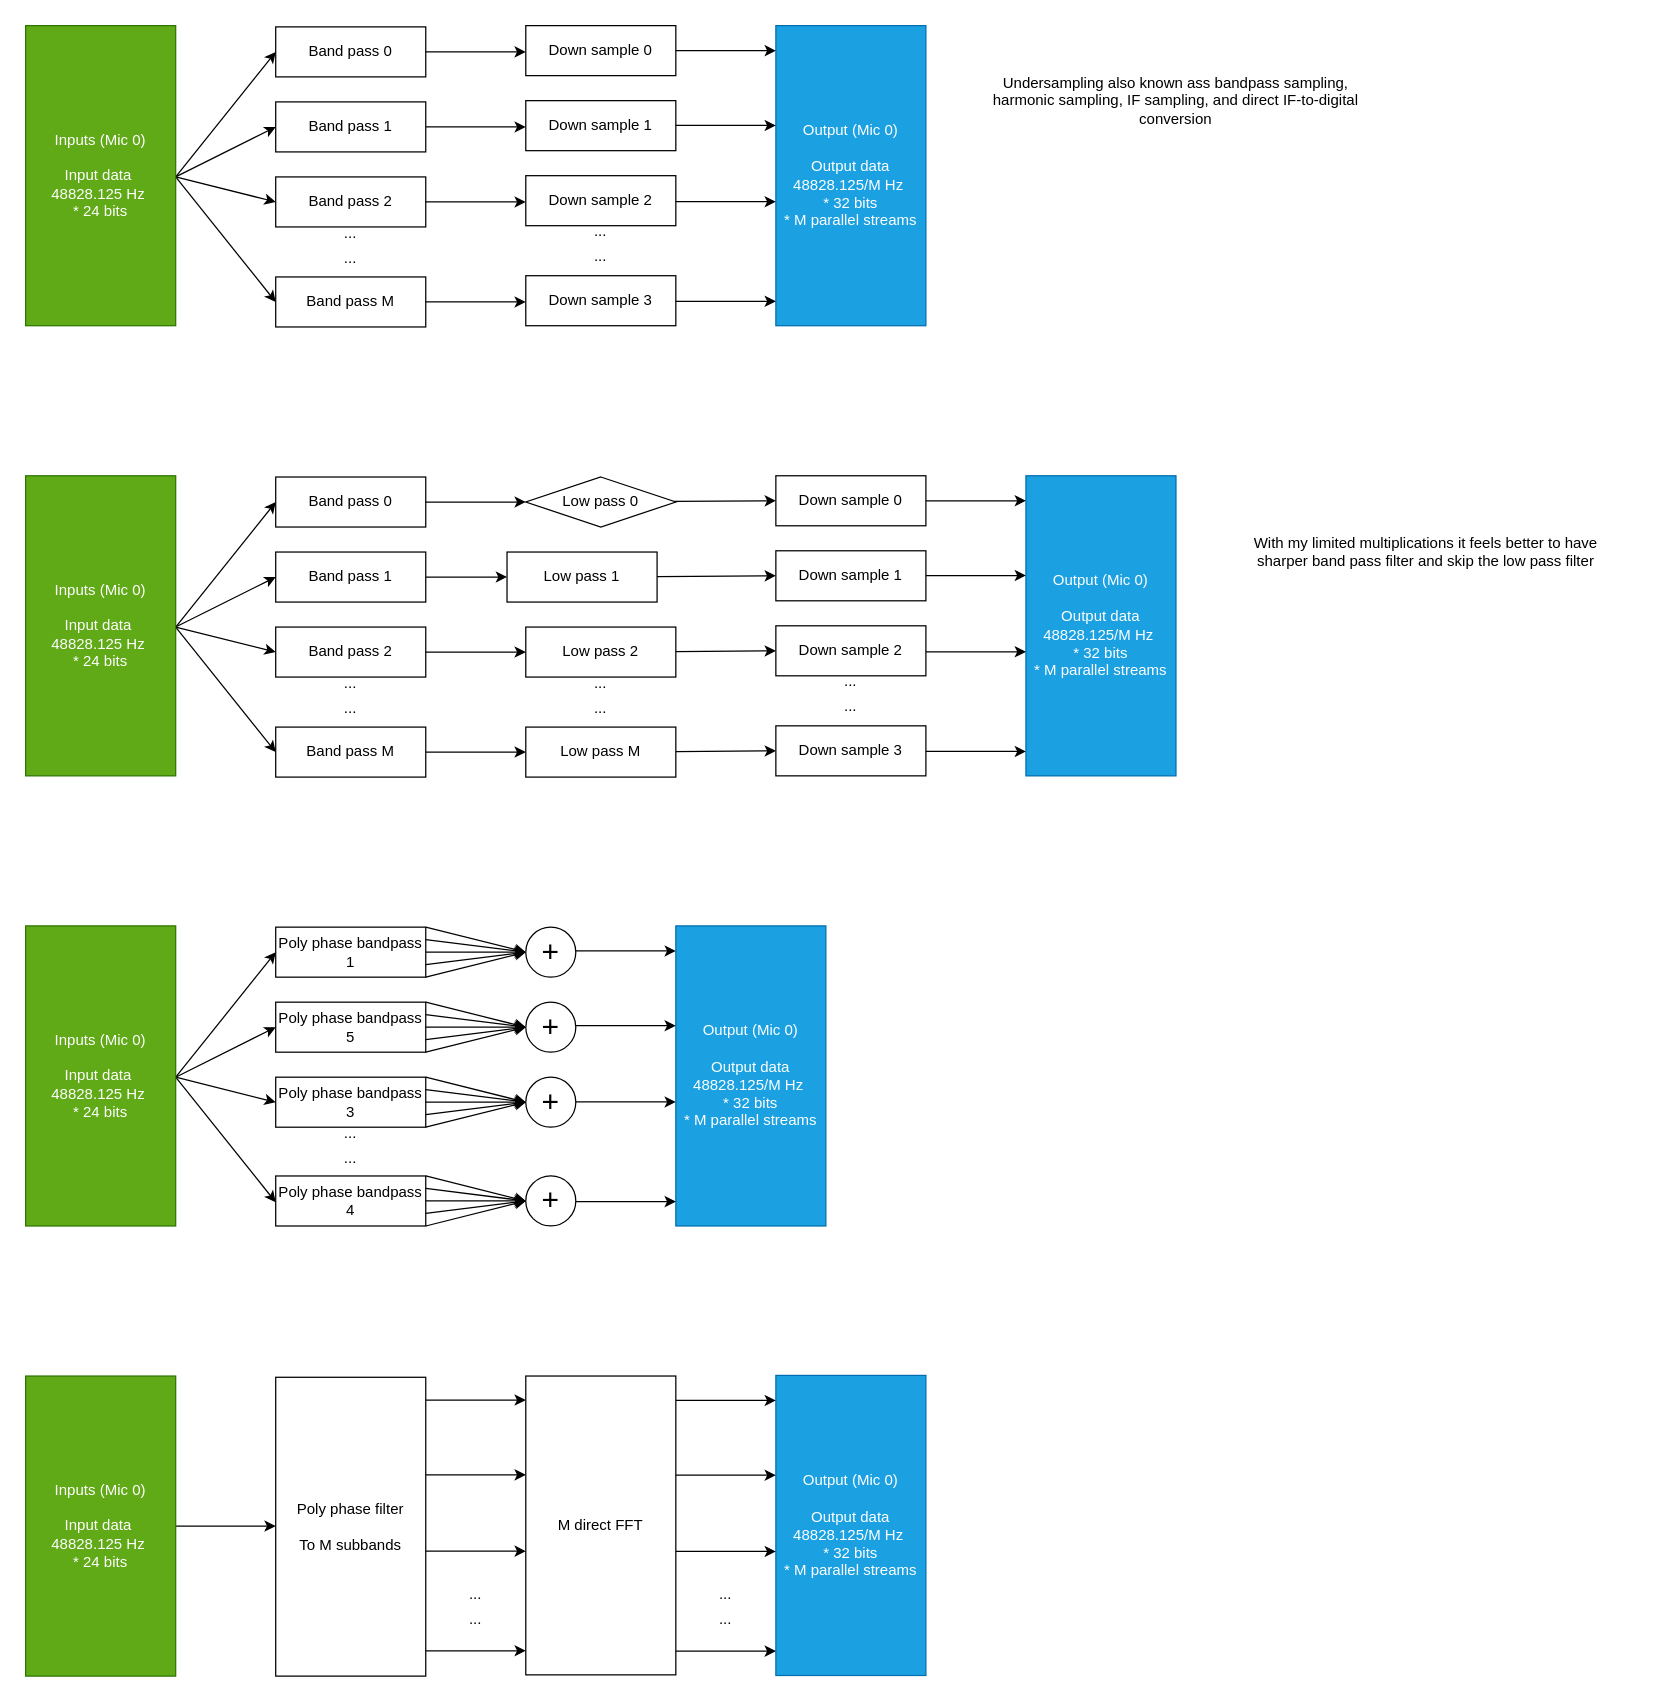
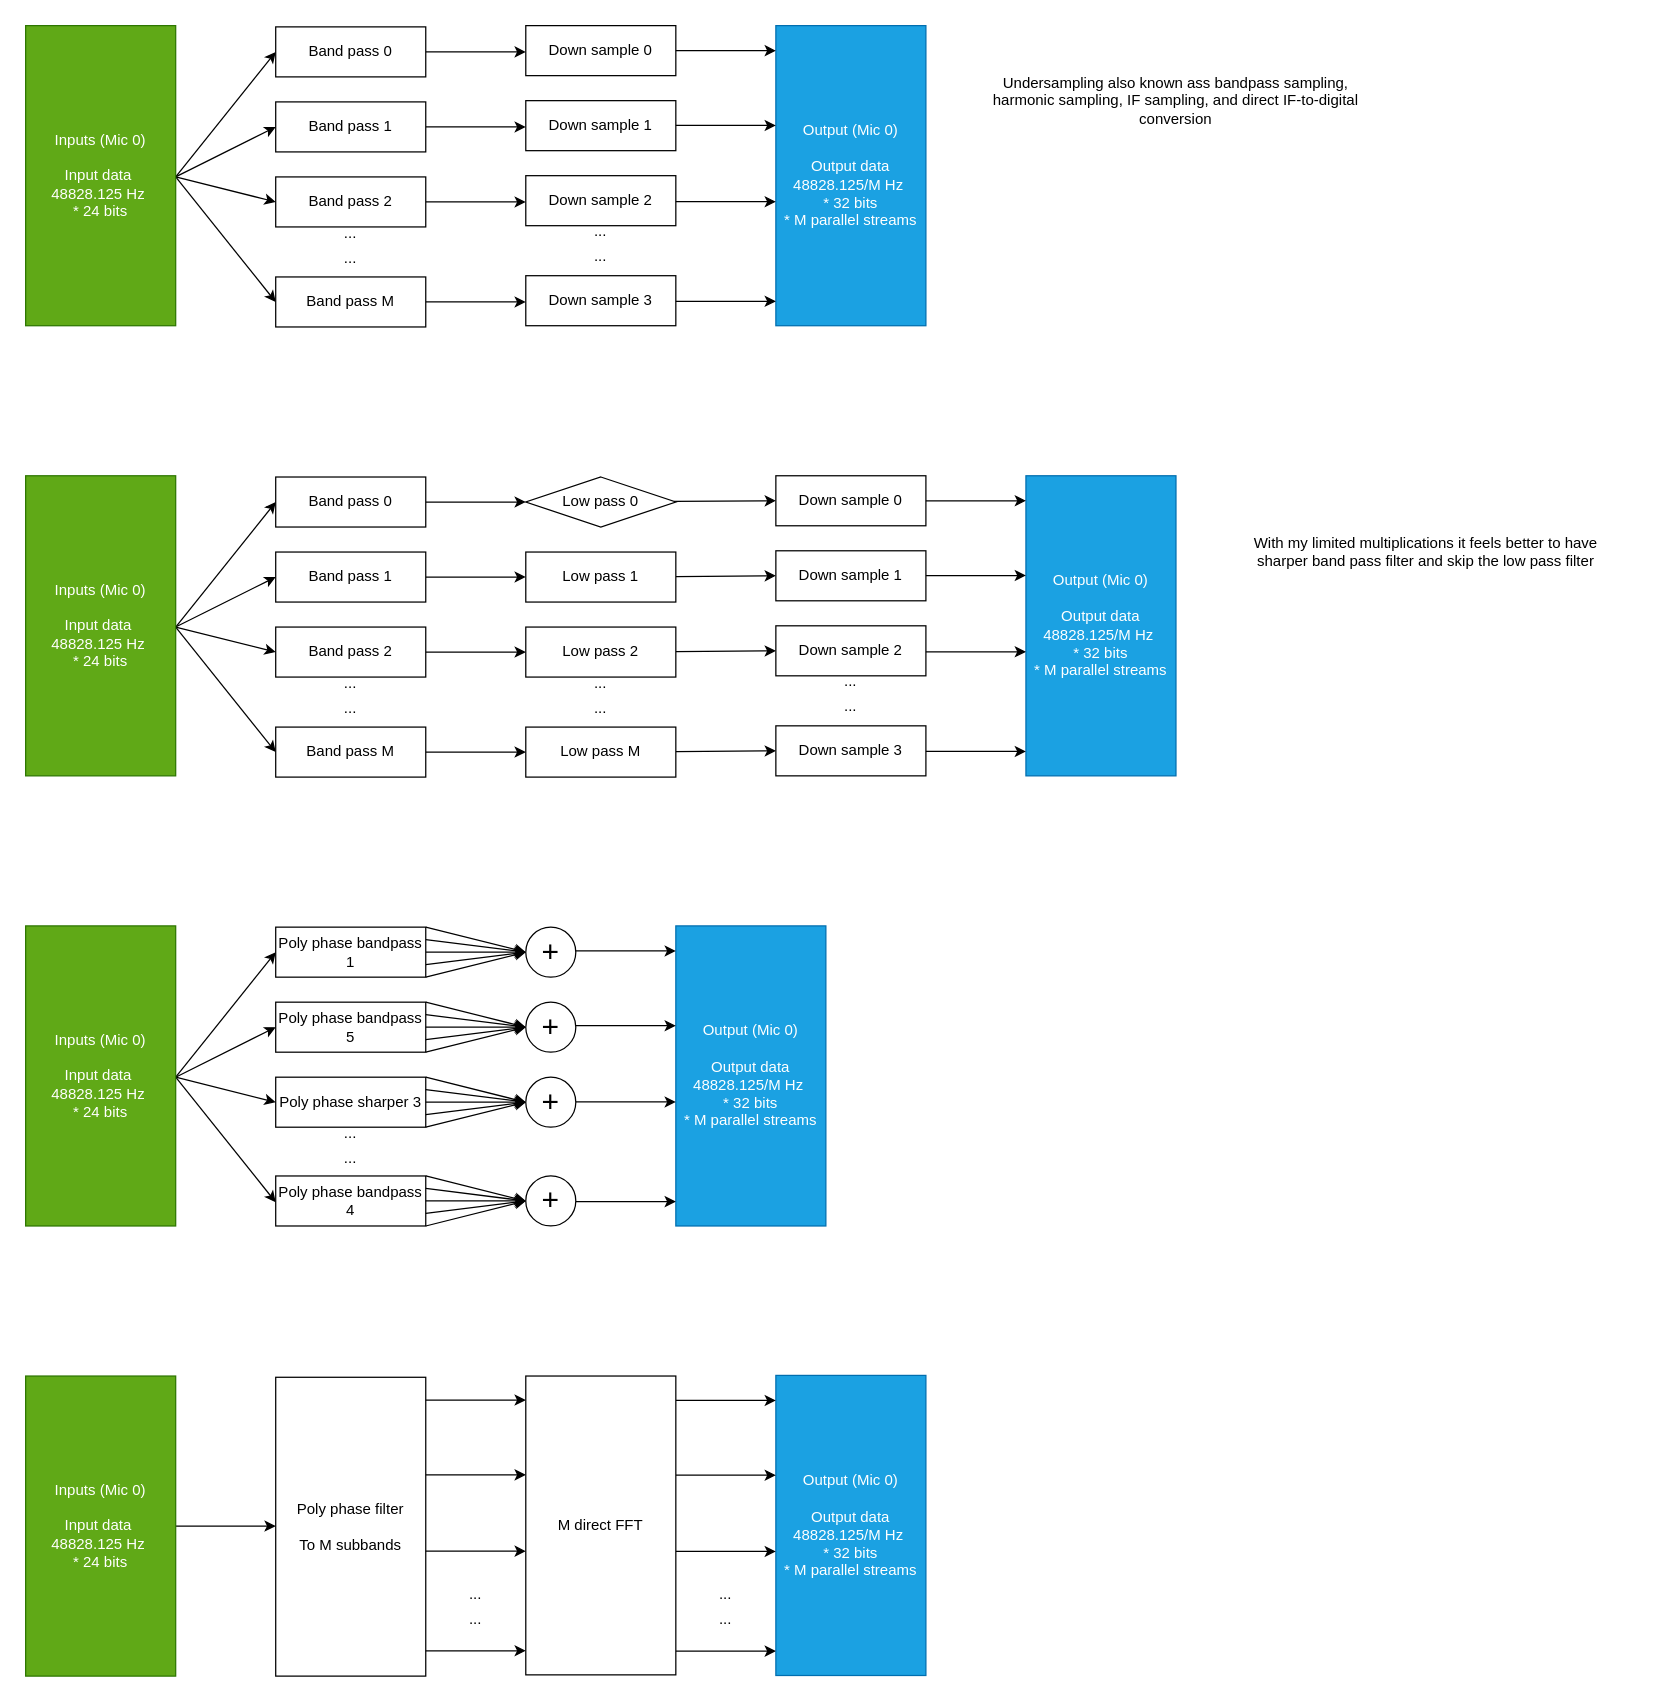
node "Low pass 1": moved (582, 577) -> (601, 577)
node "Poly phase bandpass 3": label "Poly phase bandpass 3" -> "Poly phase sharper 3"
